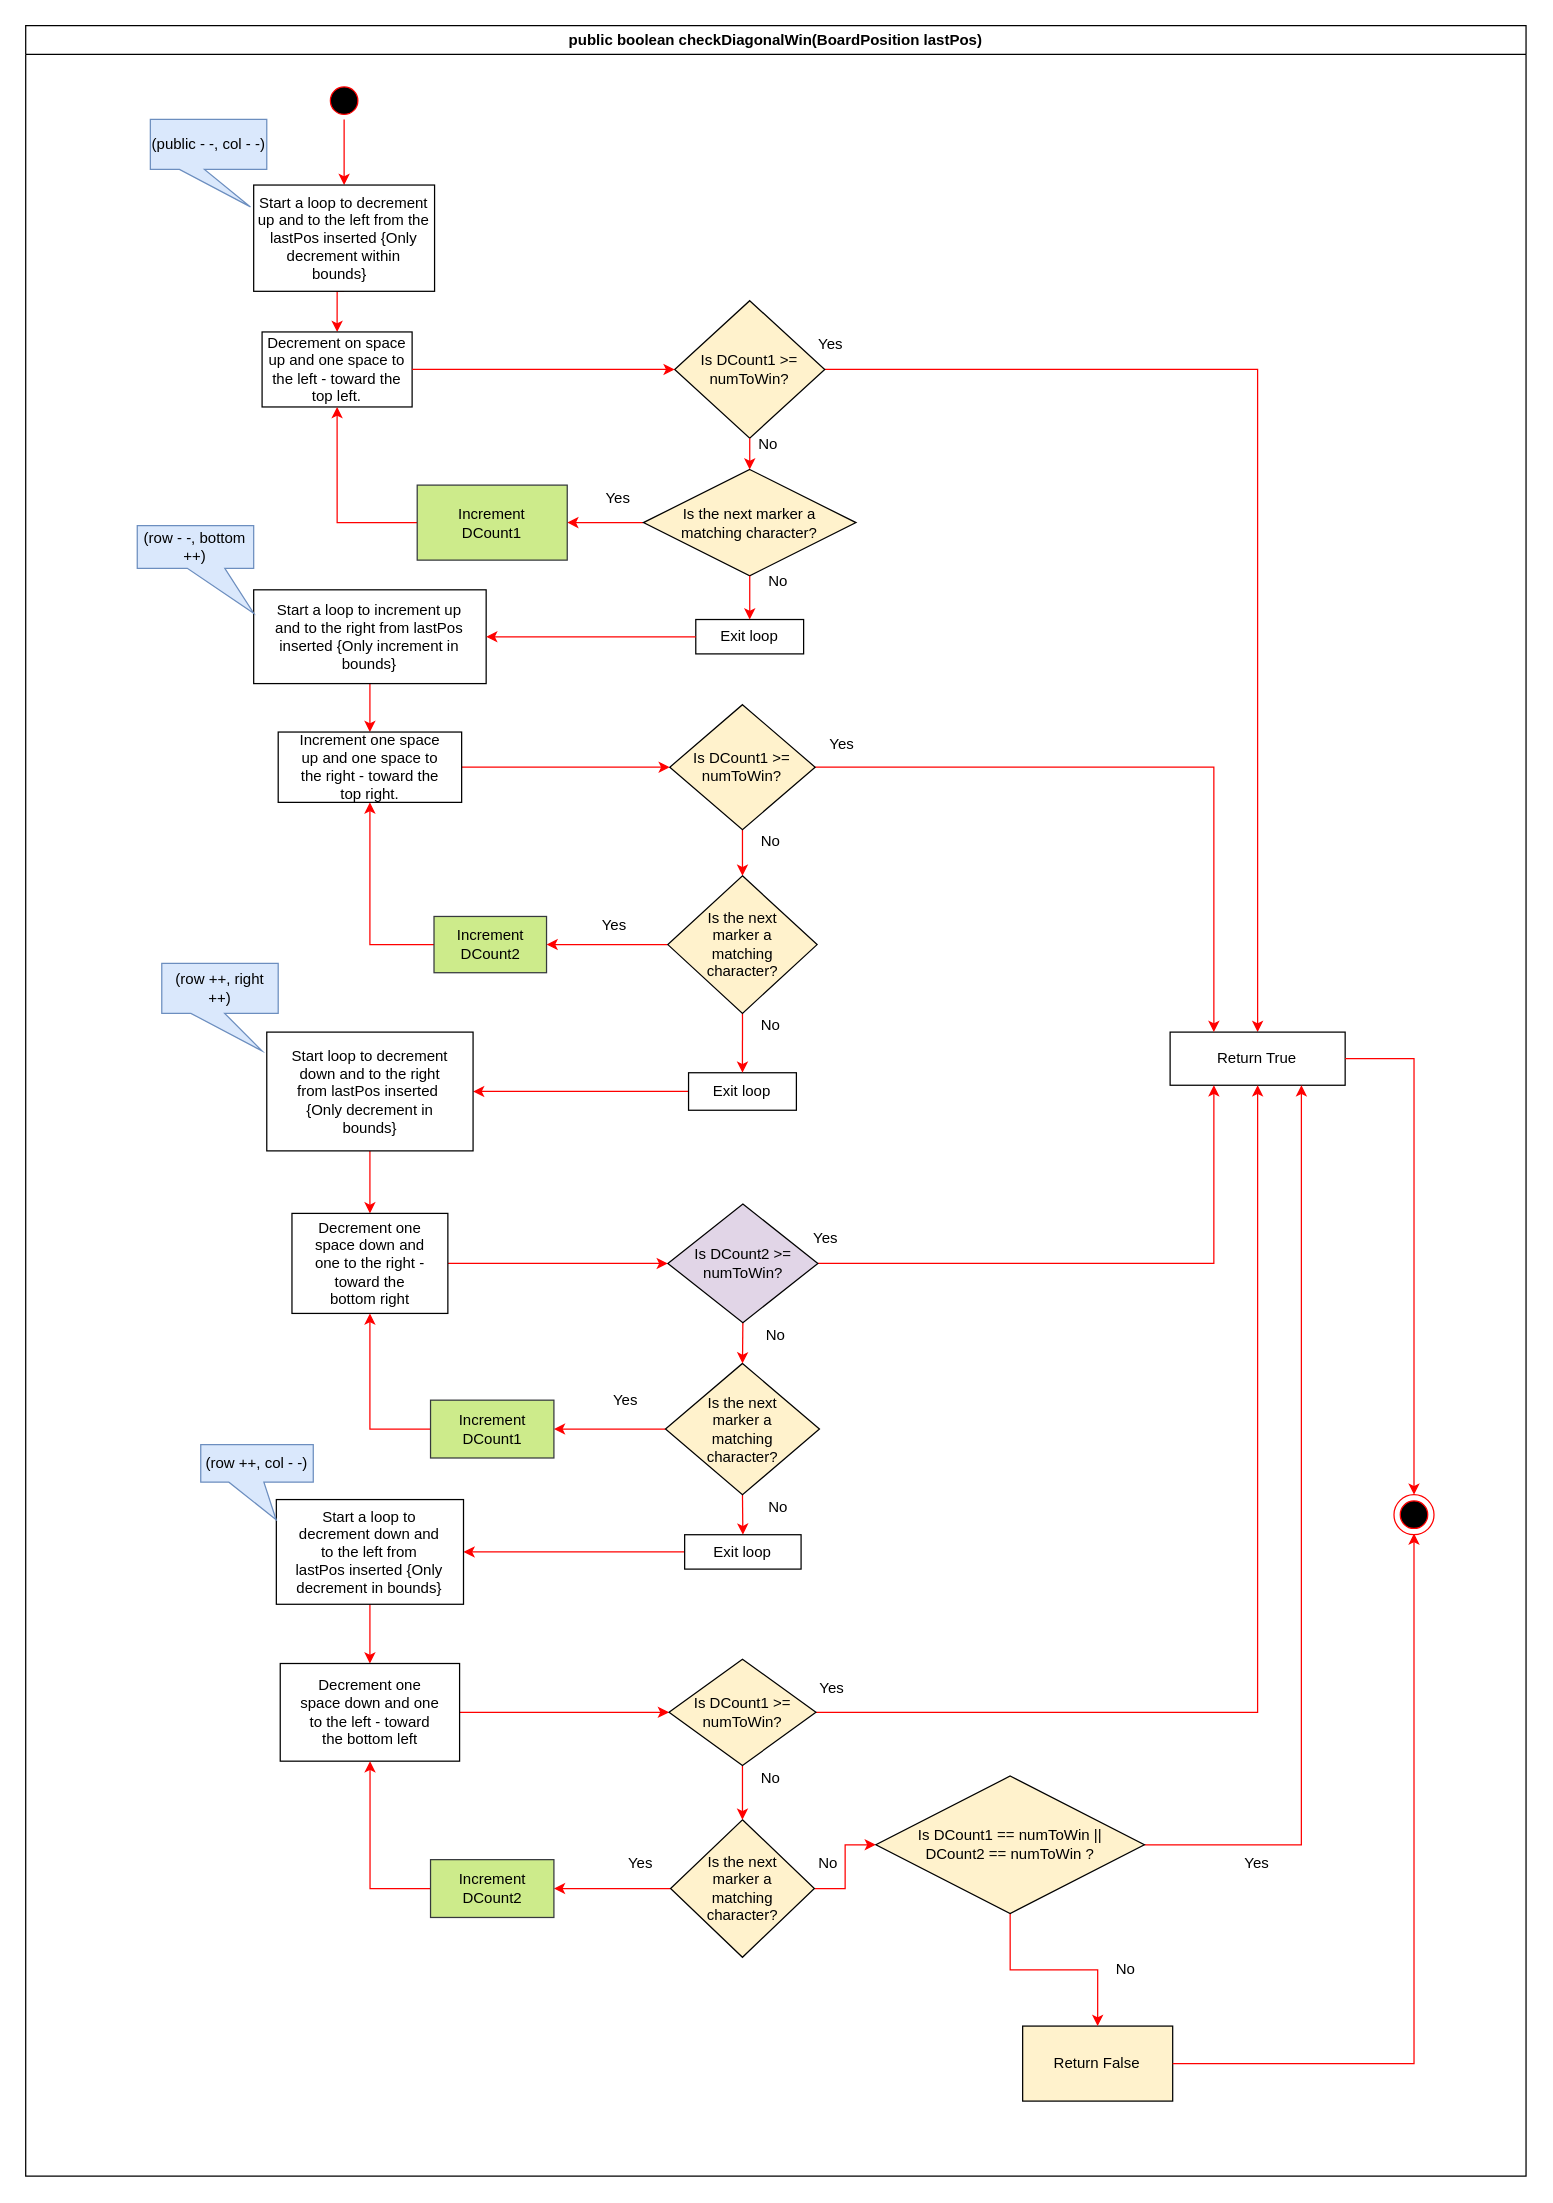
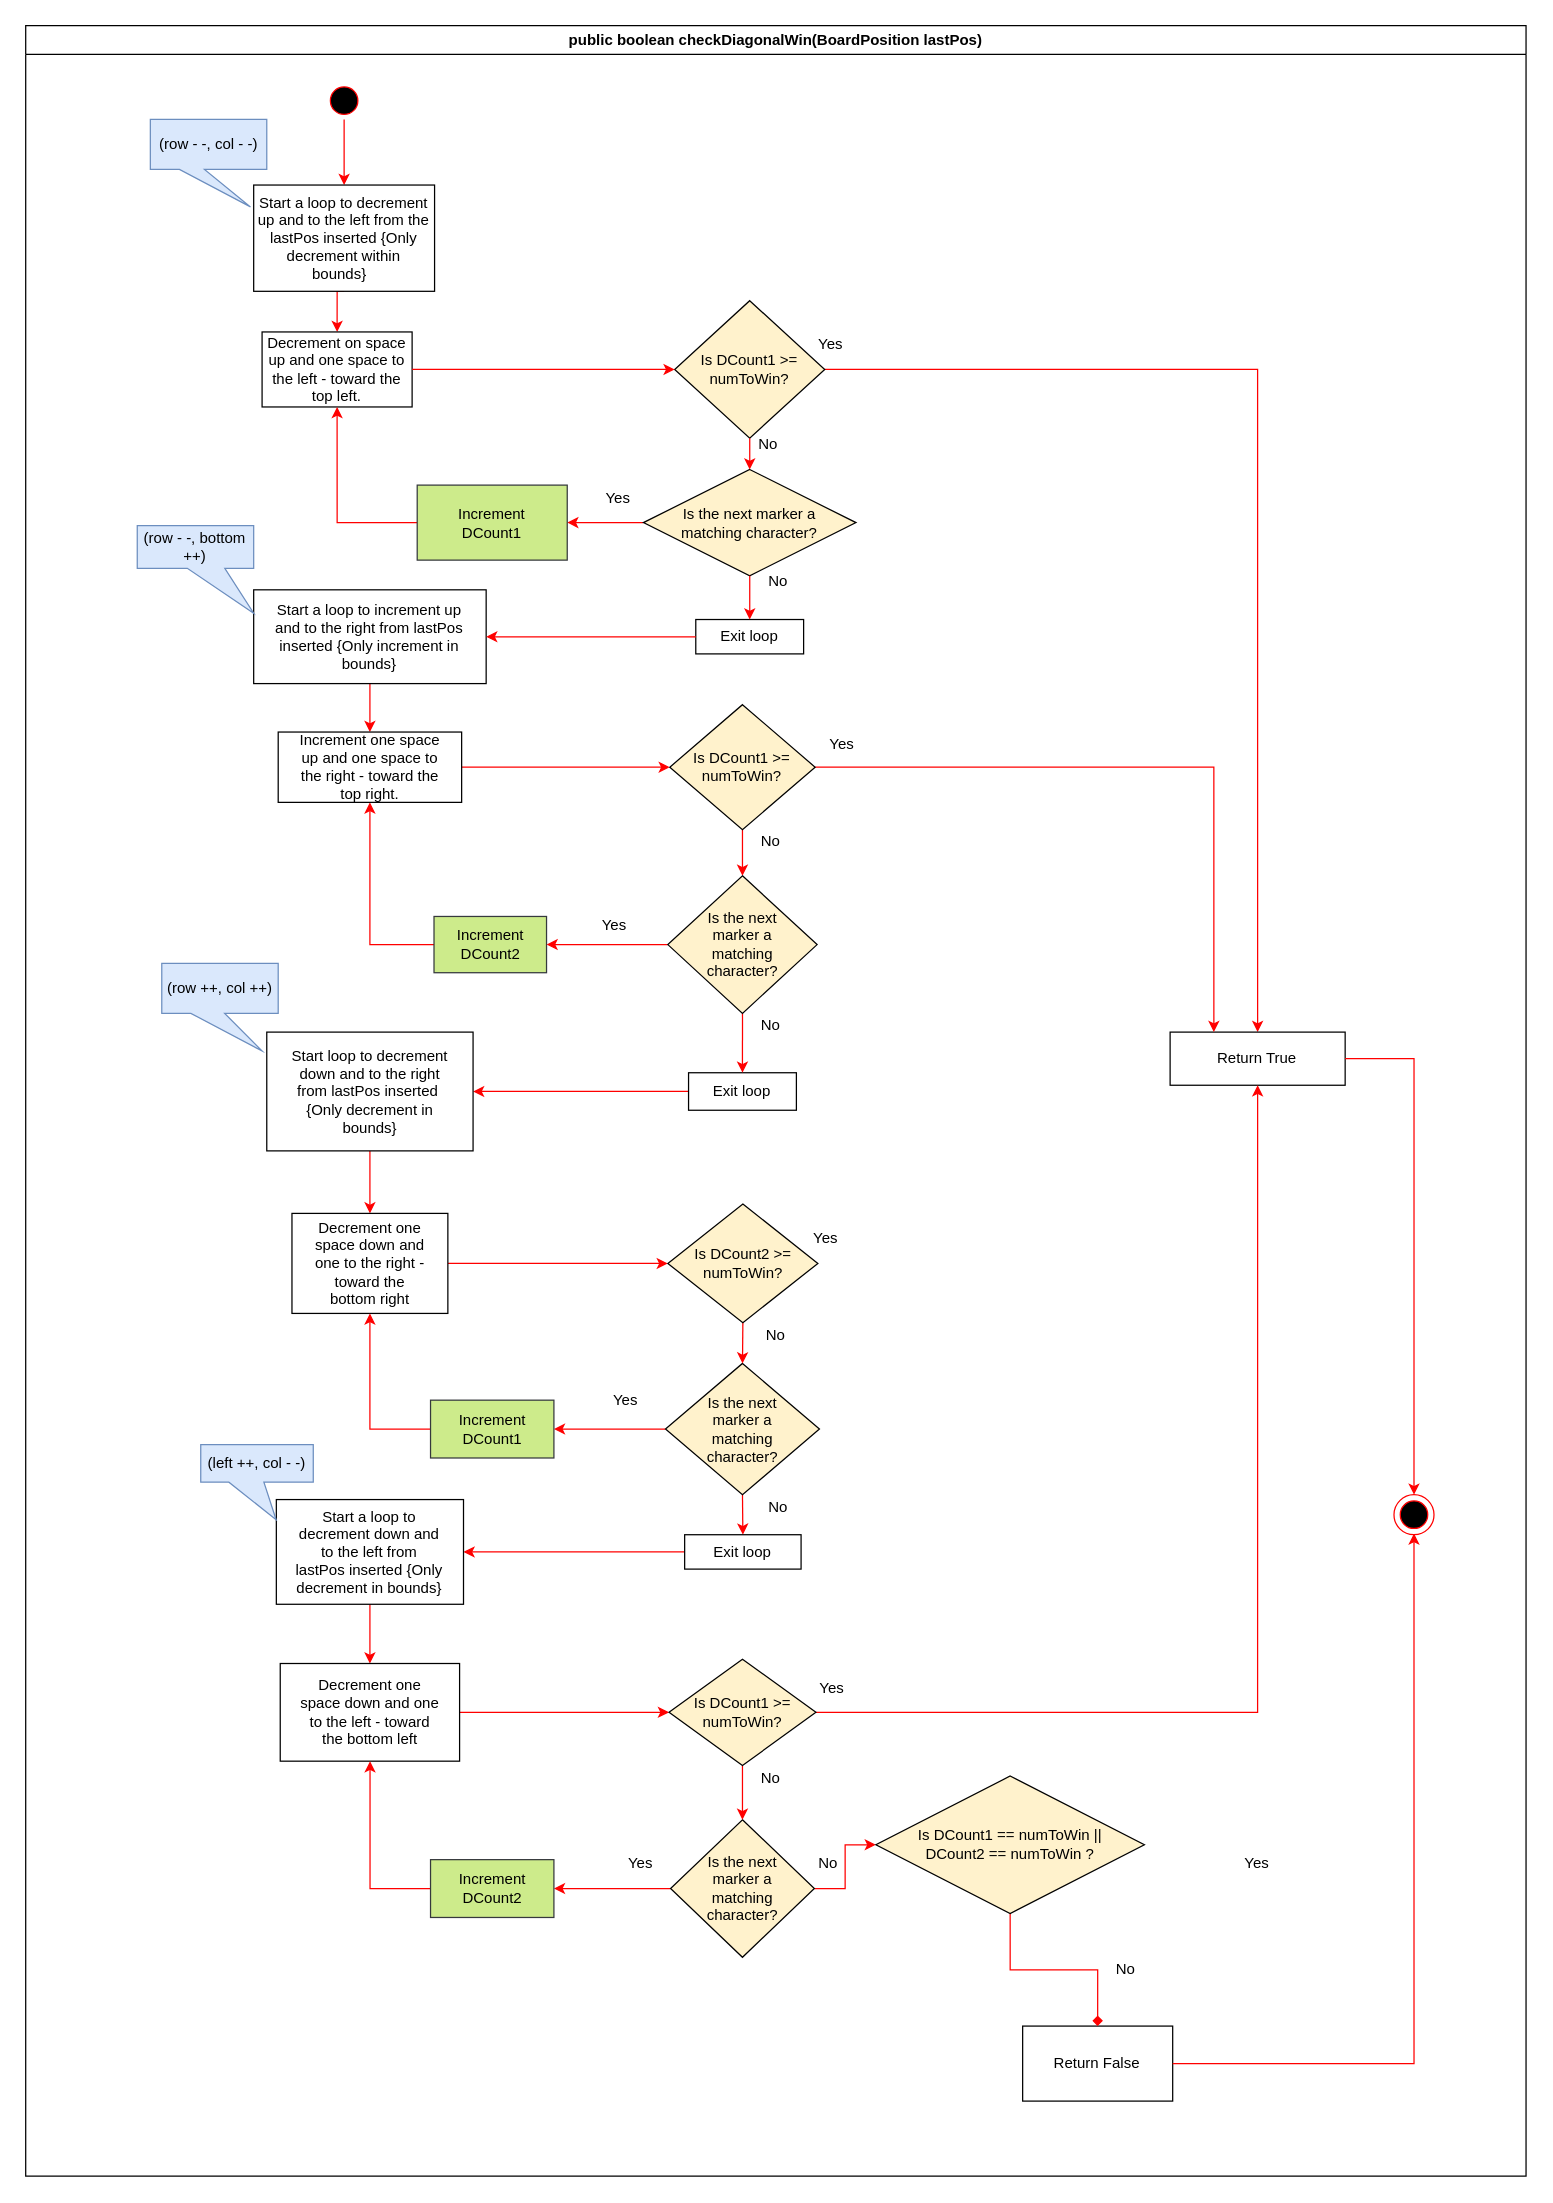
node "(public - -, col - -)": label "(public - -, col - -)" -> "(row - -, col - -)"
node "(row ++, right ++)": label "(row ++, right ++)" -> "(row ++, col ++)"
node "Is DCount2 >= numToWin?": fillcolor #e1d5e7 -> #fff2cc
edge "Is DCount2 >= numToWin?" -> "Return True": removed
node "(row ++, col - -)": label "(row ++, col - -)" -> "(left ++, col - -)"
edge "Is DCount1 == numToWin || DCount2 == numToWin ?" -> "Return True": removed
edge "Is DCount1 == numToWin || DCount2 == numToWin ?" -> "Return False": arrowhead classic -> diamond
node "Return False": fillcolor #fff2cc -> #ffffff
